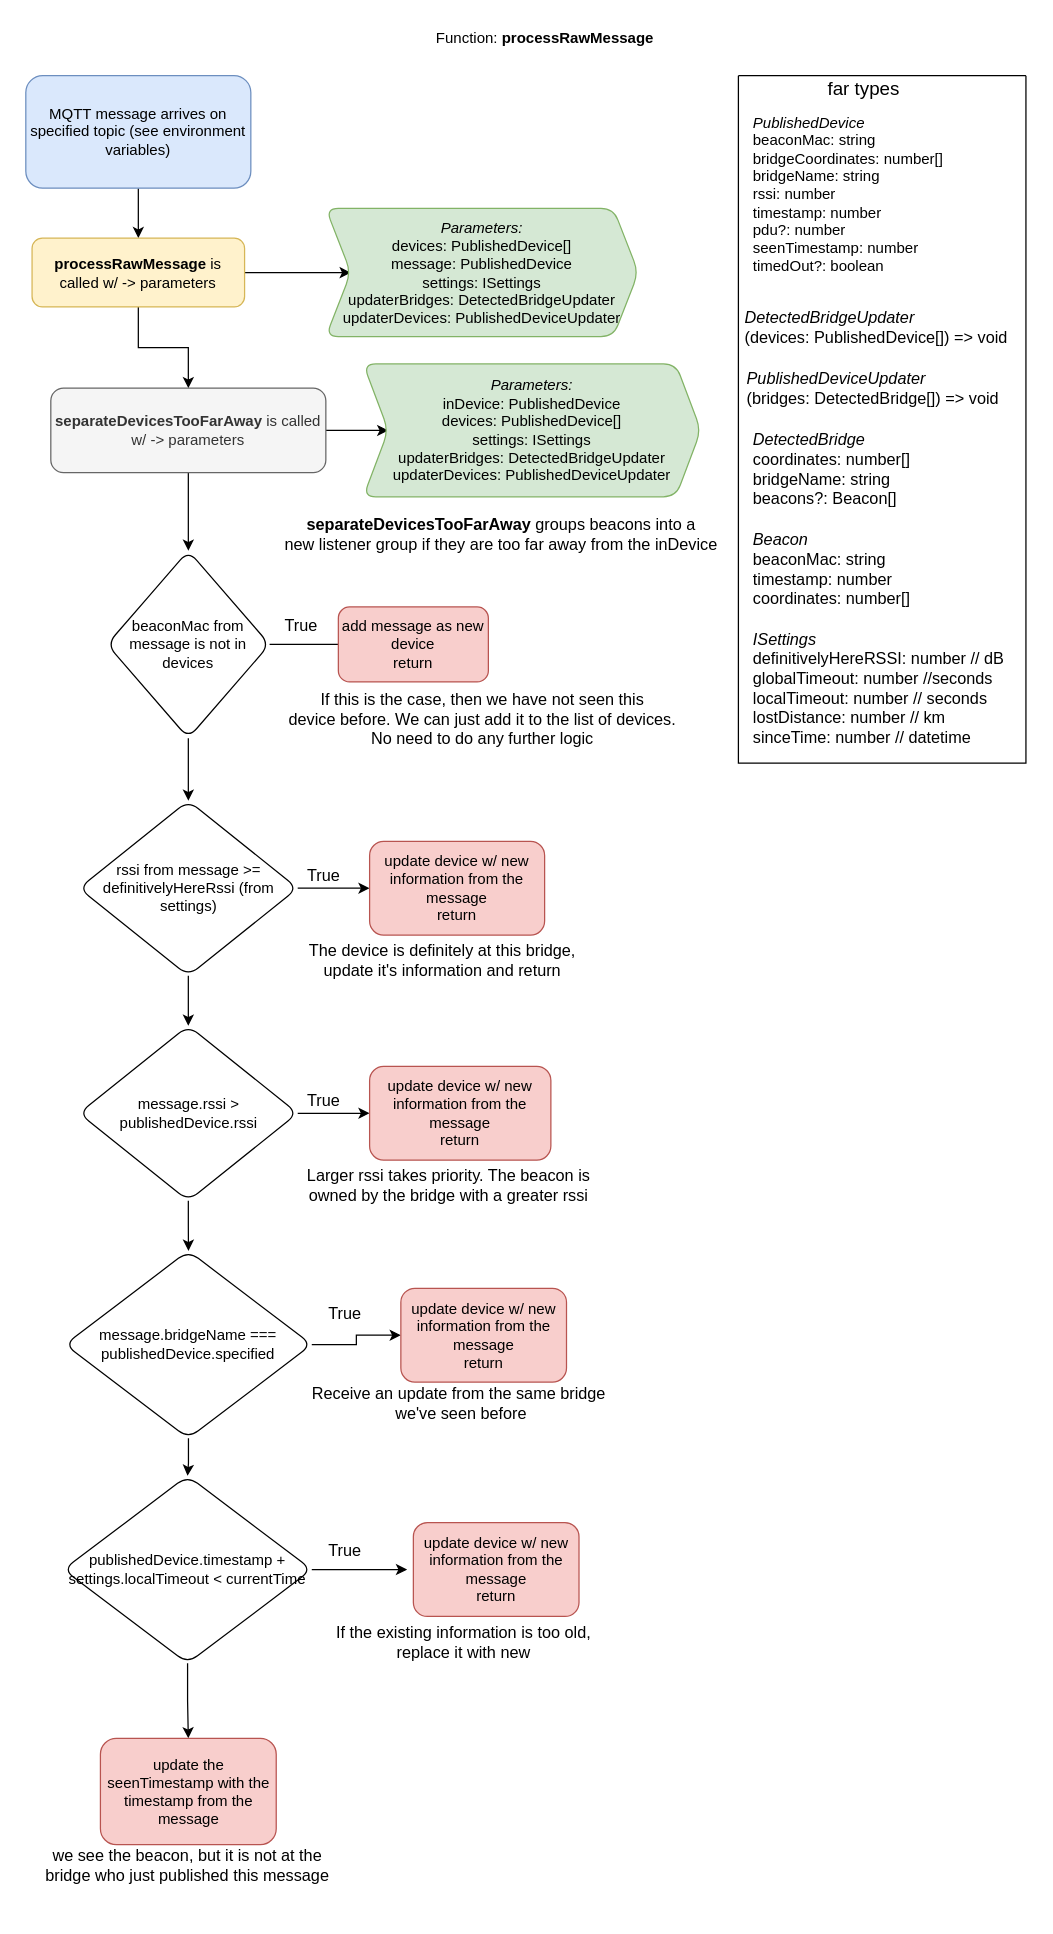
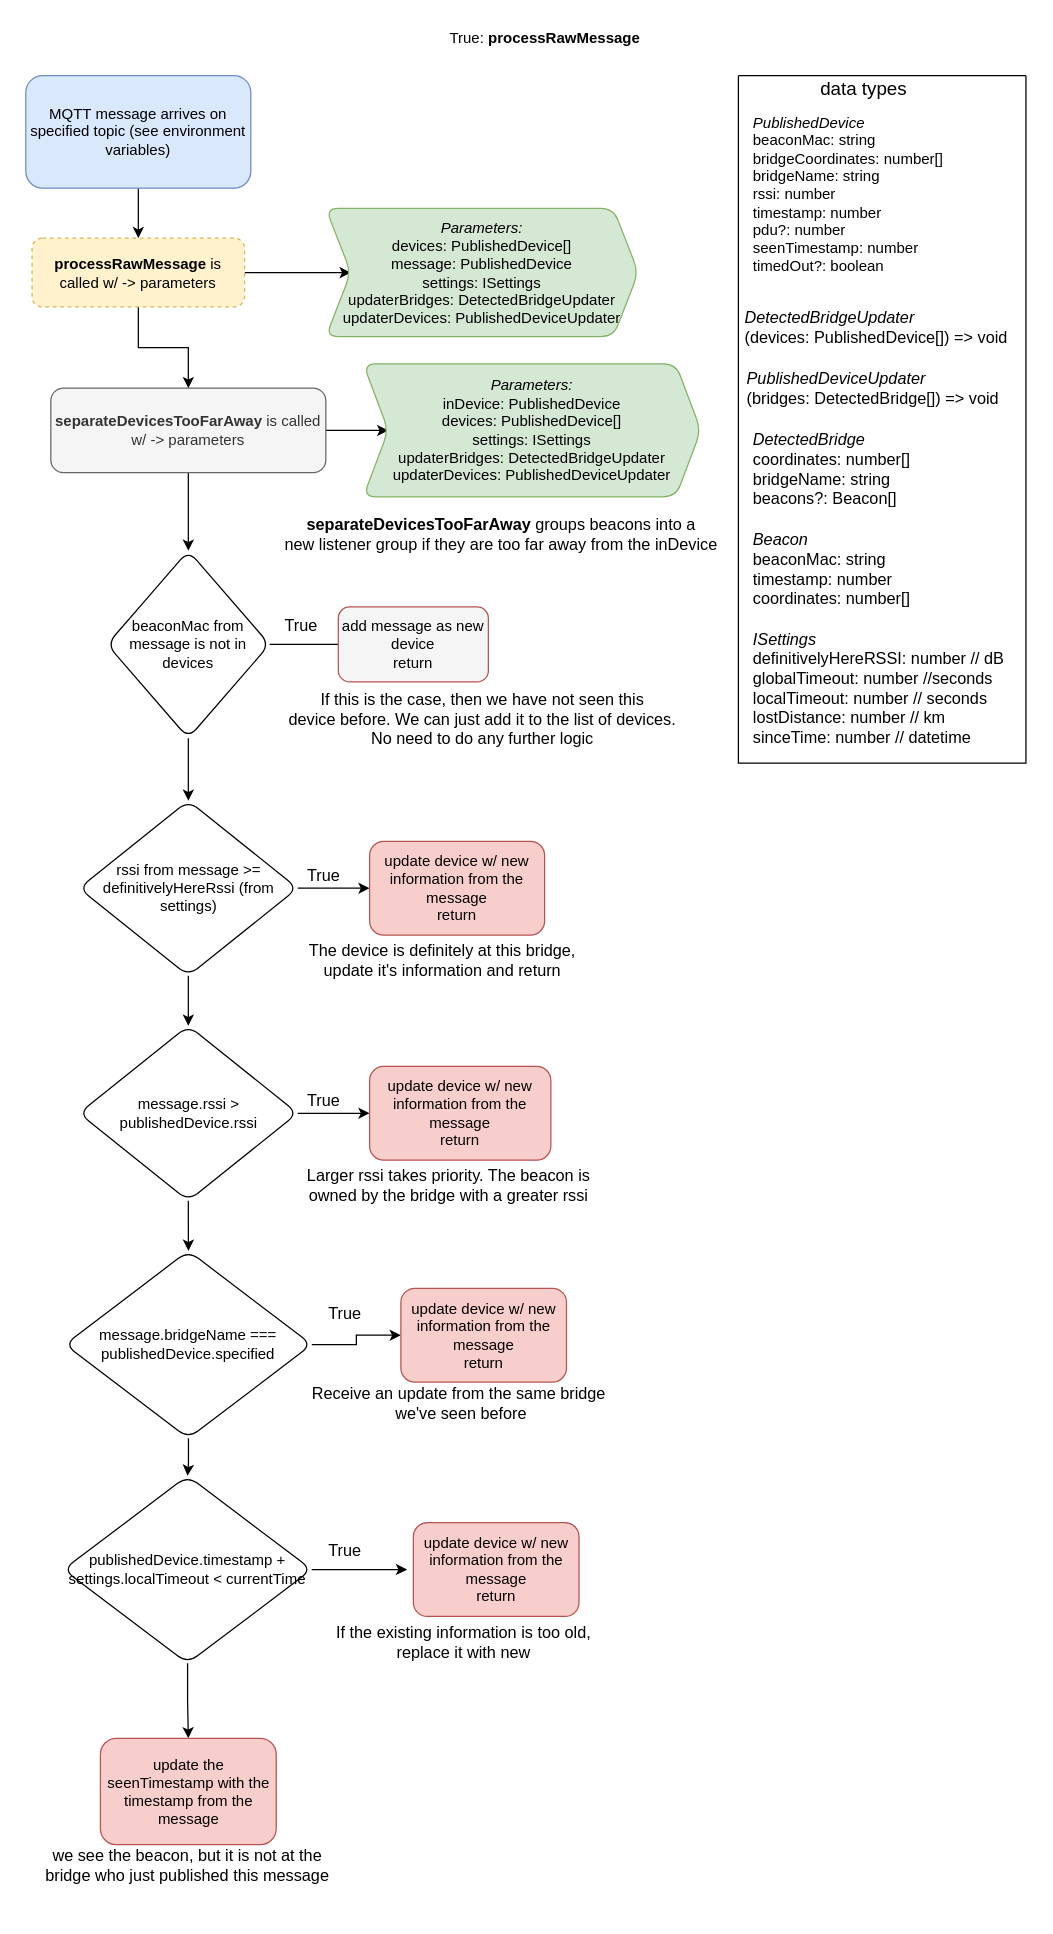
node "Function: processRawMessage": label "Function: processRawMessage" -> "True: processRawMessage"
node "far types": label "far types" -> "data types"
node "processRawMessage is called w/ -> parameters": style solid -> dashed
node "add message as new device return": fillcolor #f8cecc -> #f5f5f5
